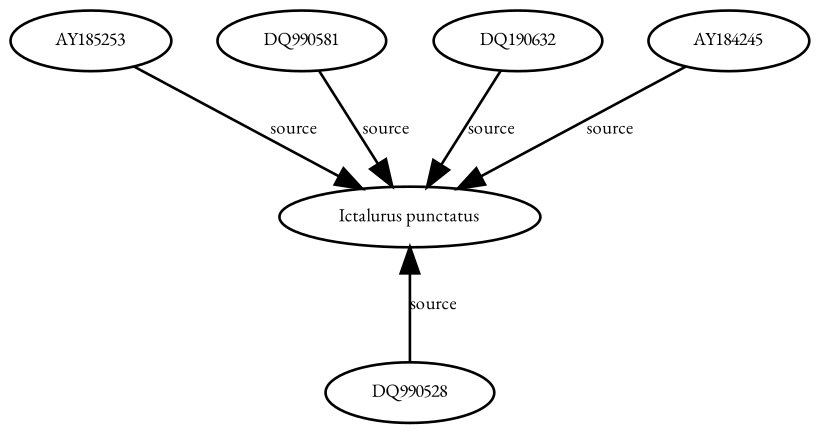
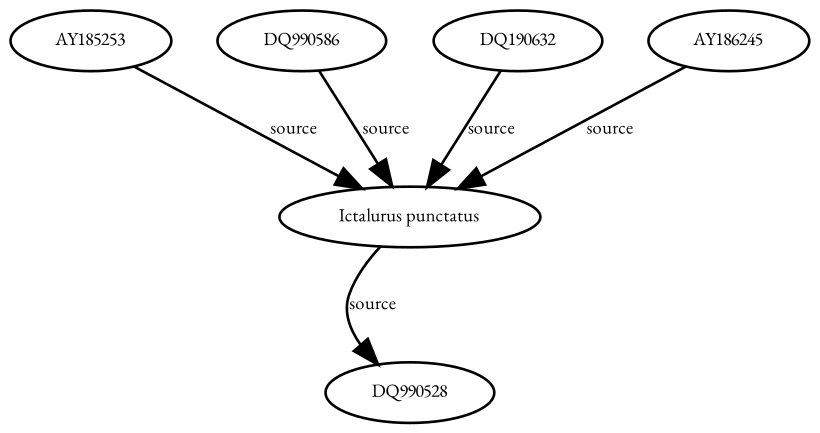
node "DQ990581": label "DQ990581" -> "DQ990586"
node "AY184245": label "AY184245" -> "AY186245"
edge "DQ990528" -> "Ictalurus punctatus": reversed
